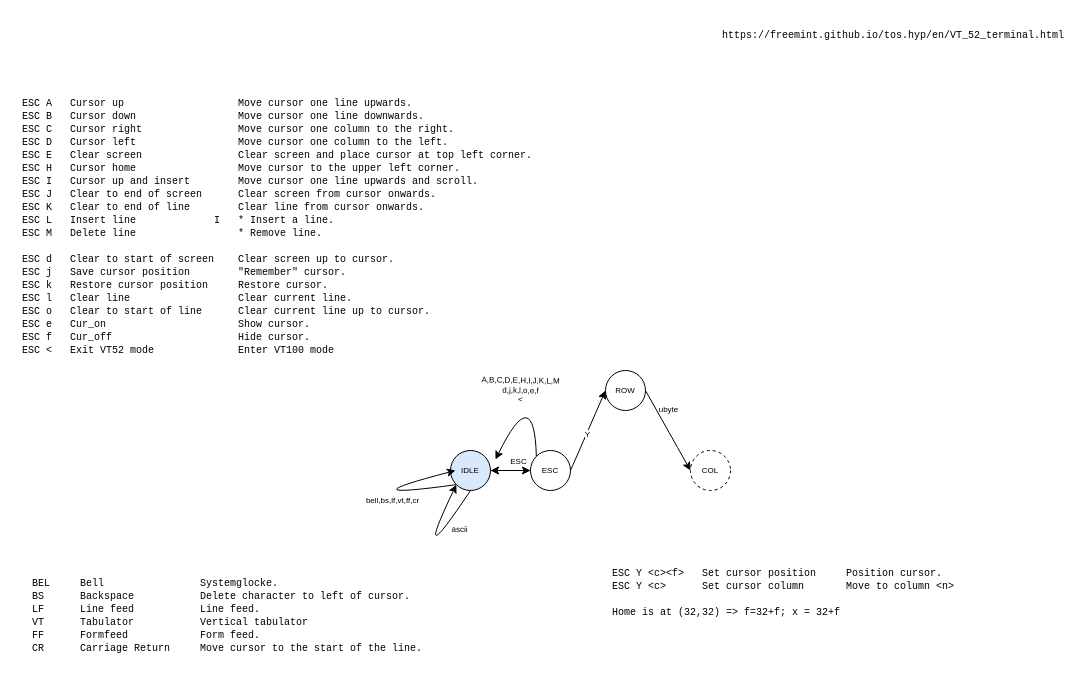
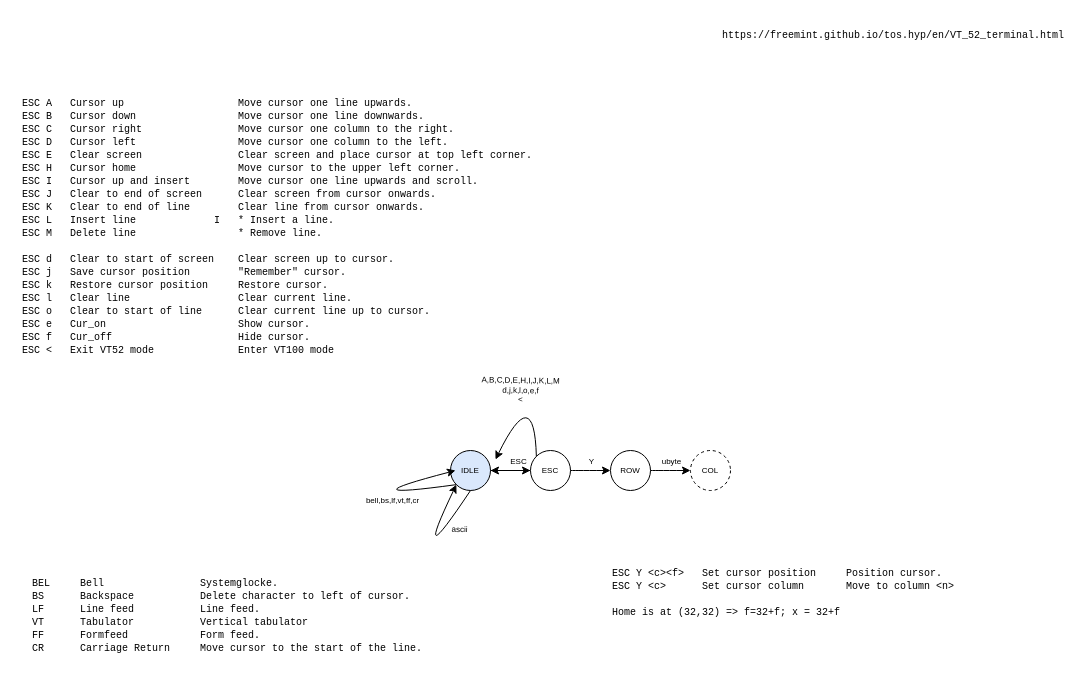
node "ROW": moved (626, 391) -> (631, 471)
